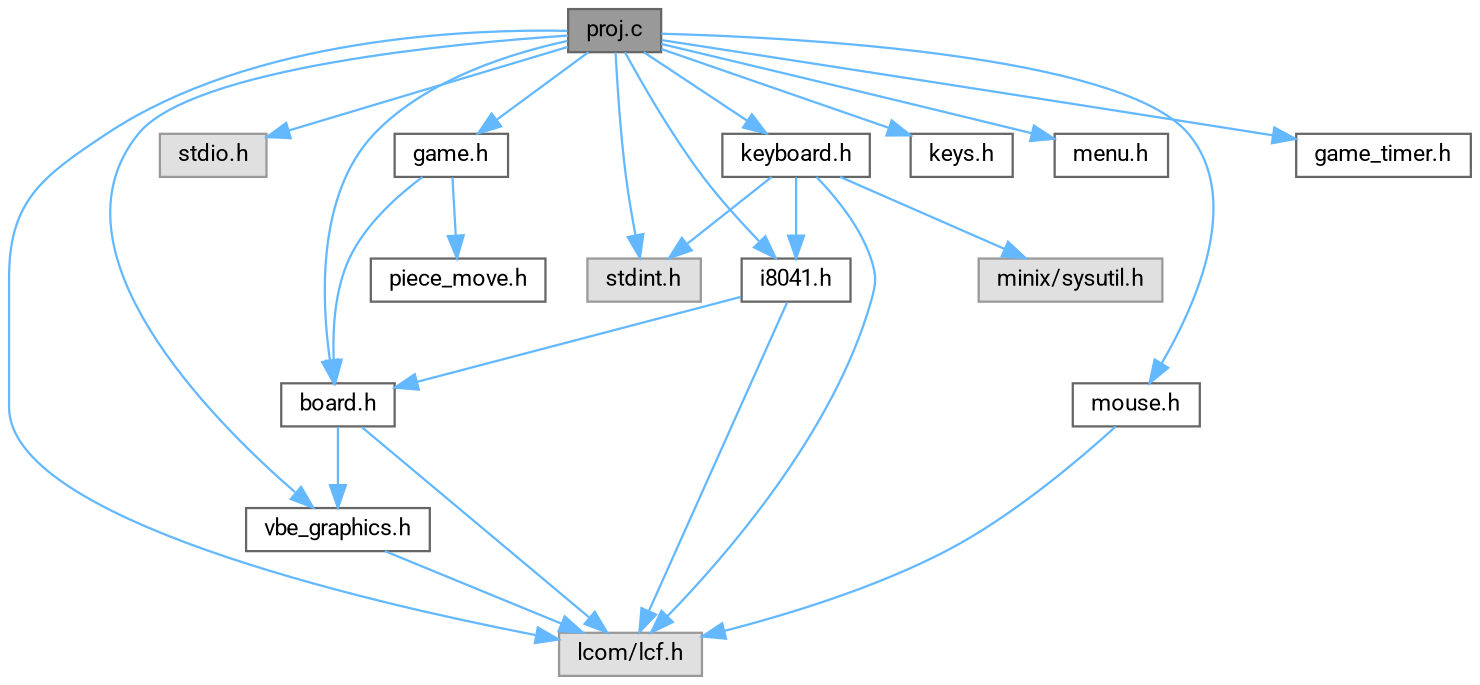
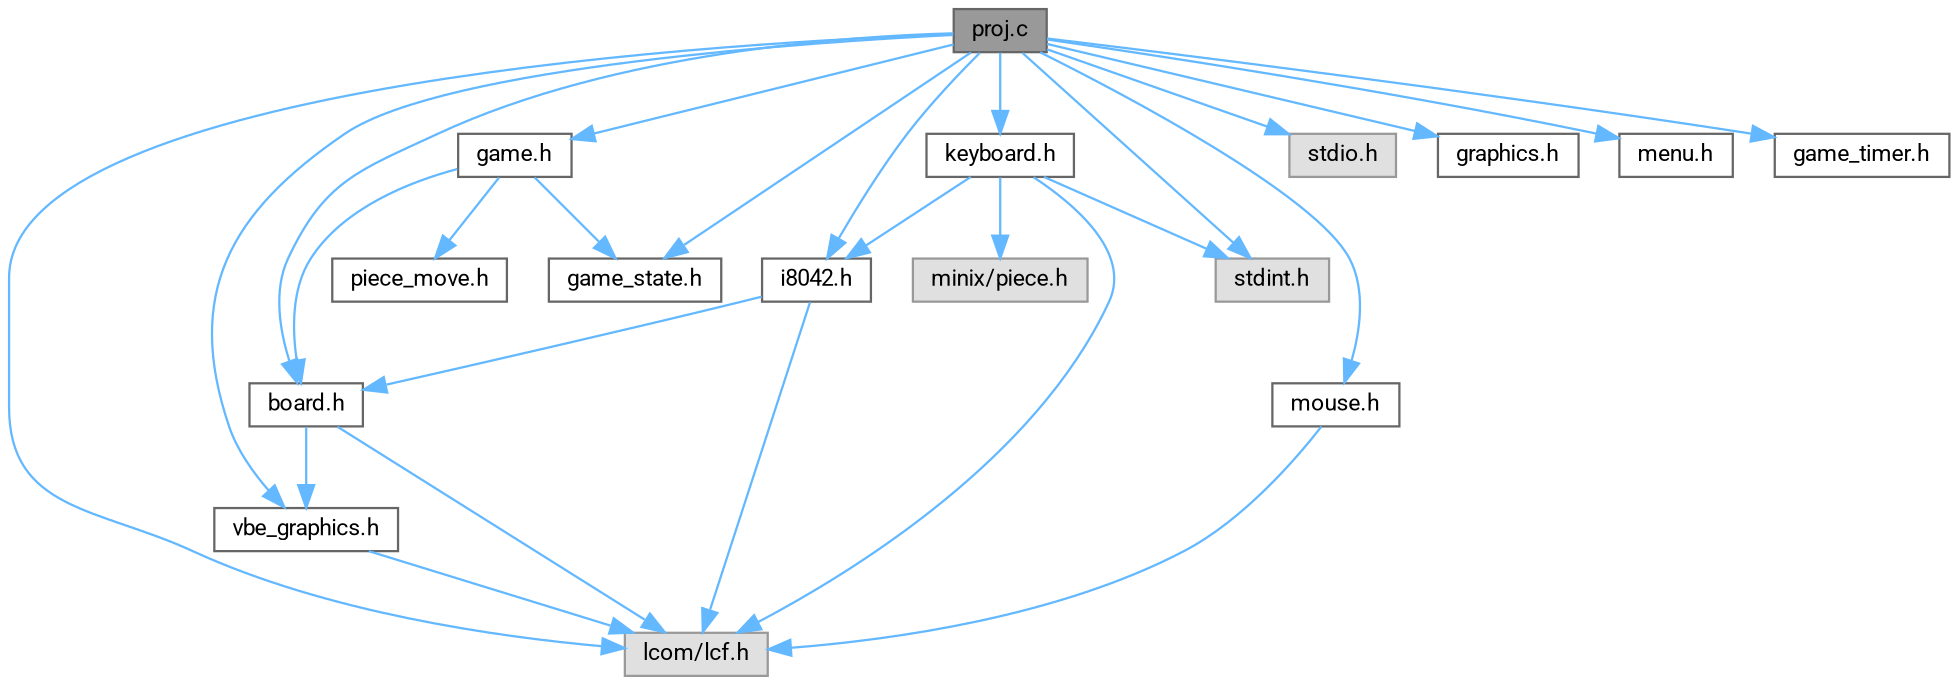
node "keys.h": label "keys.h" -> "graphics.h"
node "game_state.h": added
node "i8041.h": label "i8041.h" -> "i8042.h"
node "minix/sysutil.h": label "minix/sysutil.h" -> "minix/piece.h"
